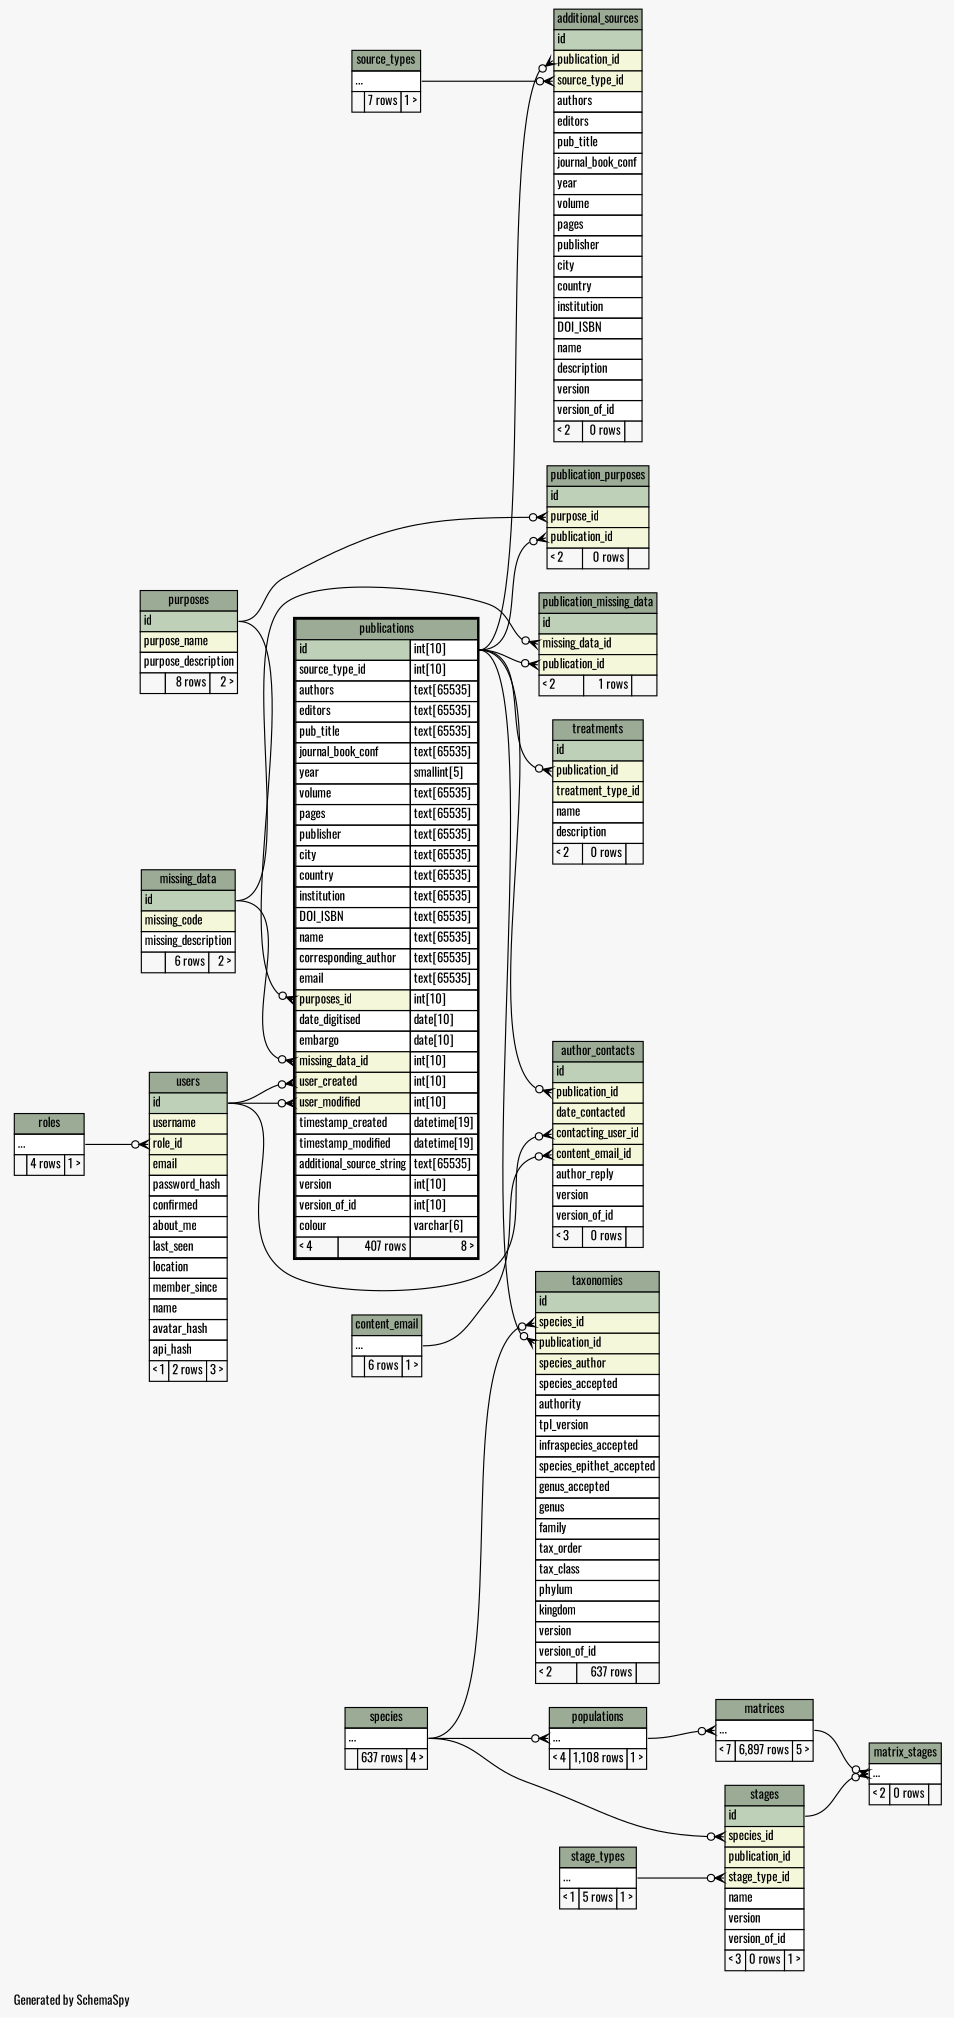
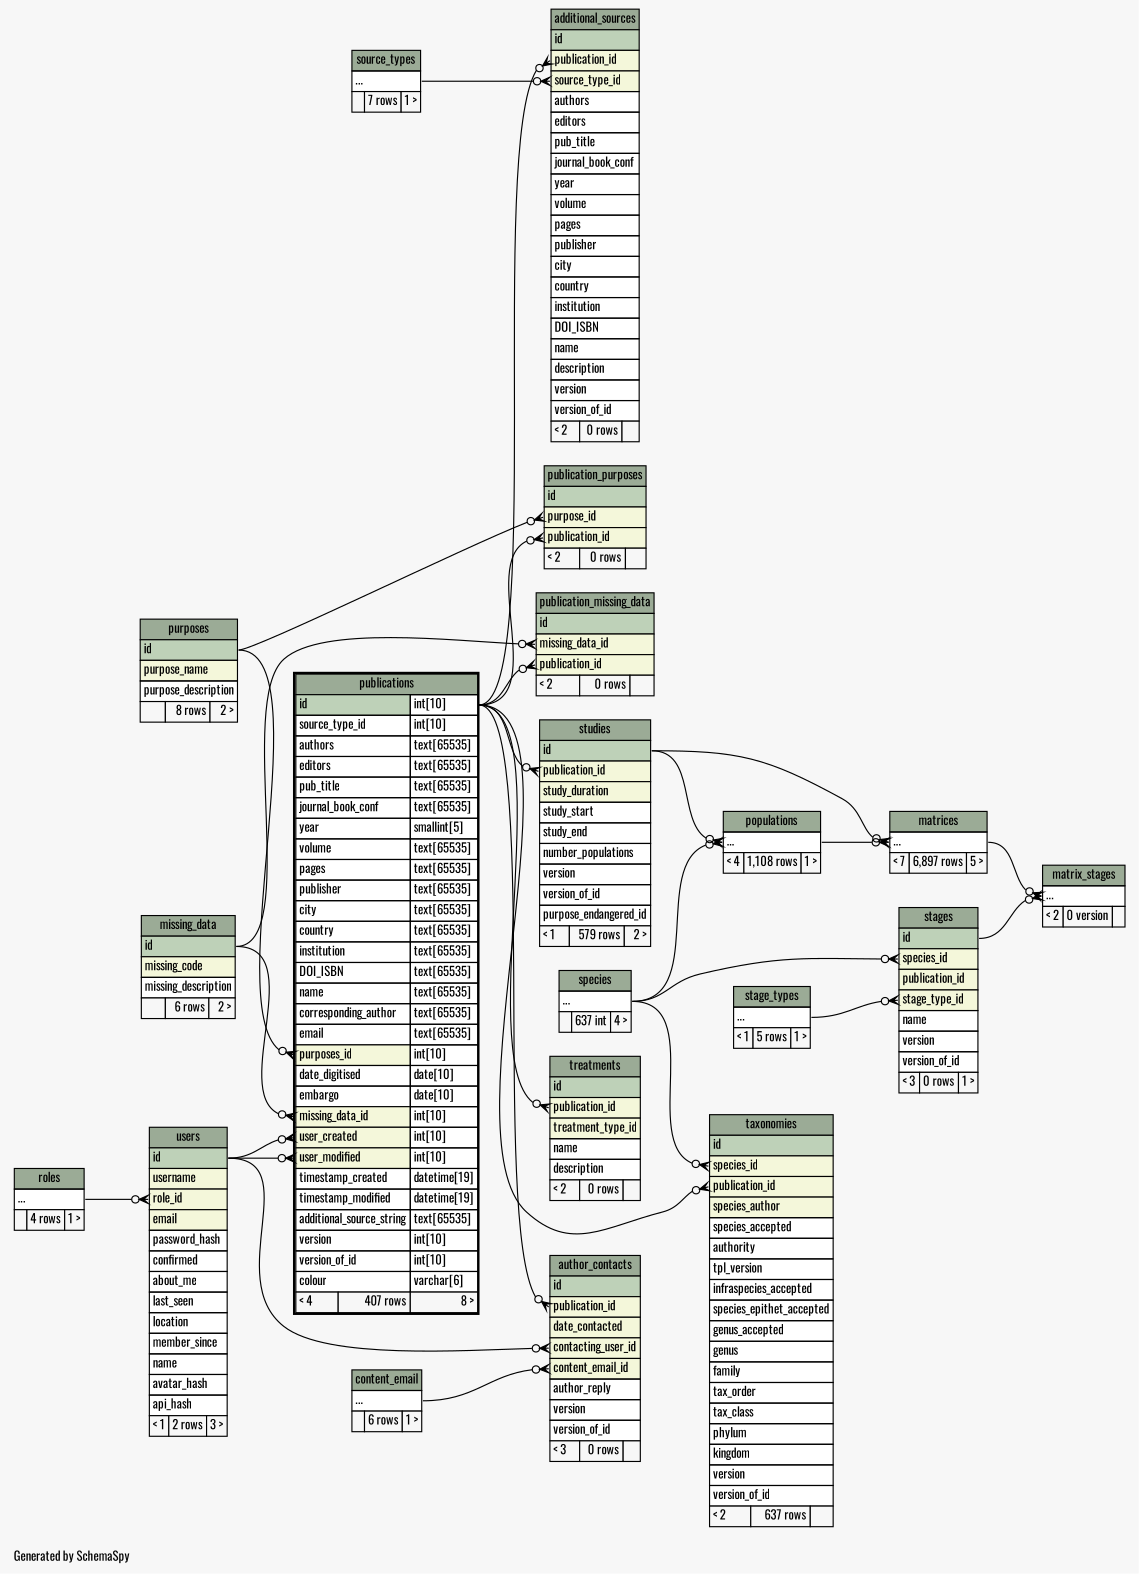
node "publication_missing_data": text "1 rows" -> "0 rows"
node "studies": added
node "species": text "637 rows" -> "637 int"
node "matrix_stages": text "0 rows" -> "0 version"
